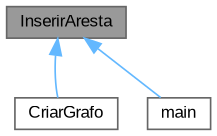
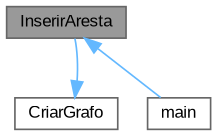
edge "CriarGrafo" -> "InserirAresta": reversed
